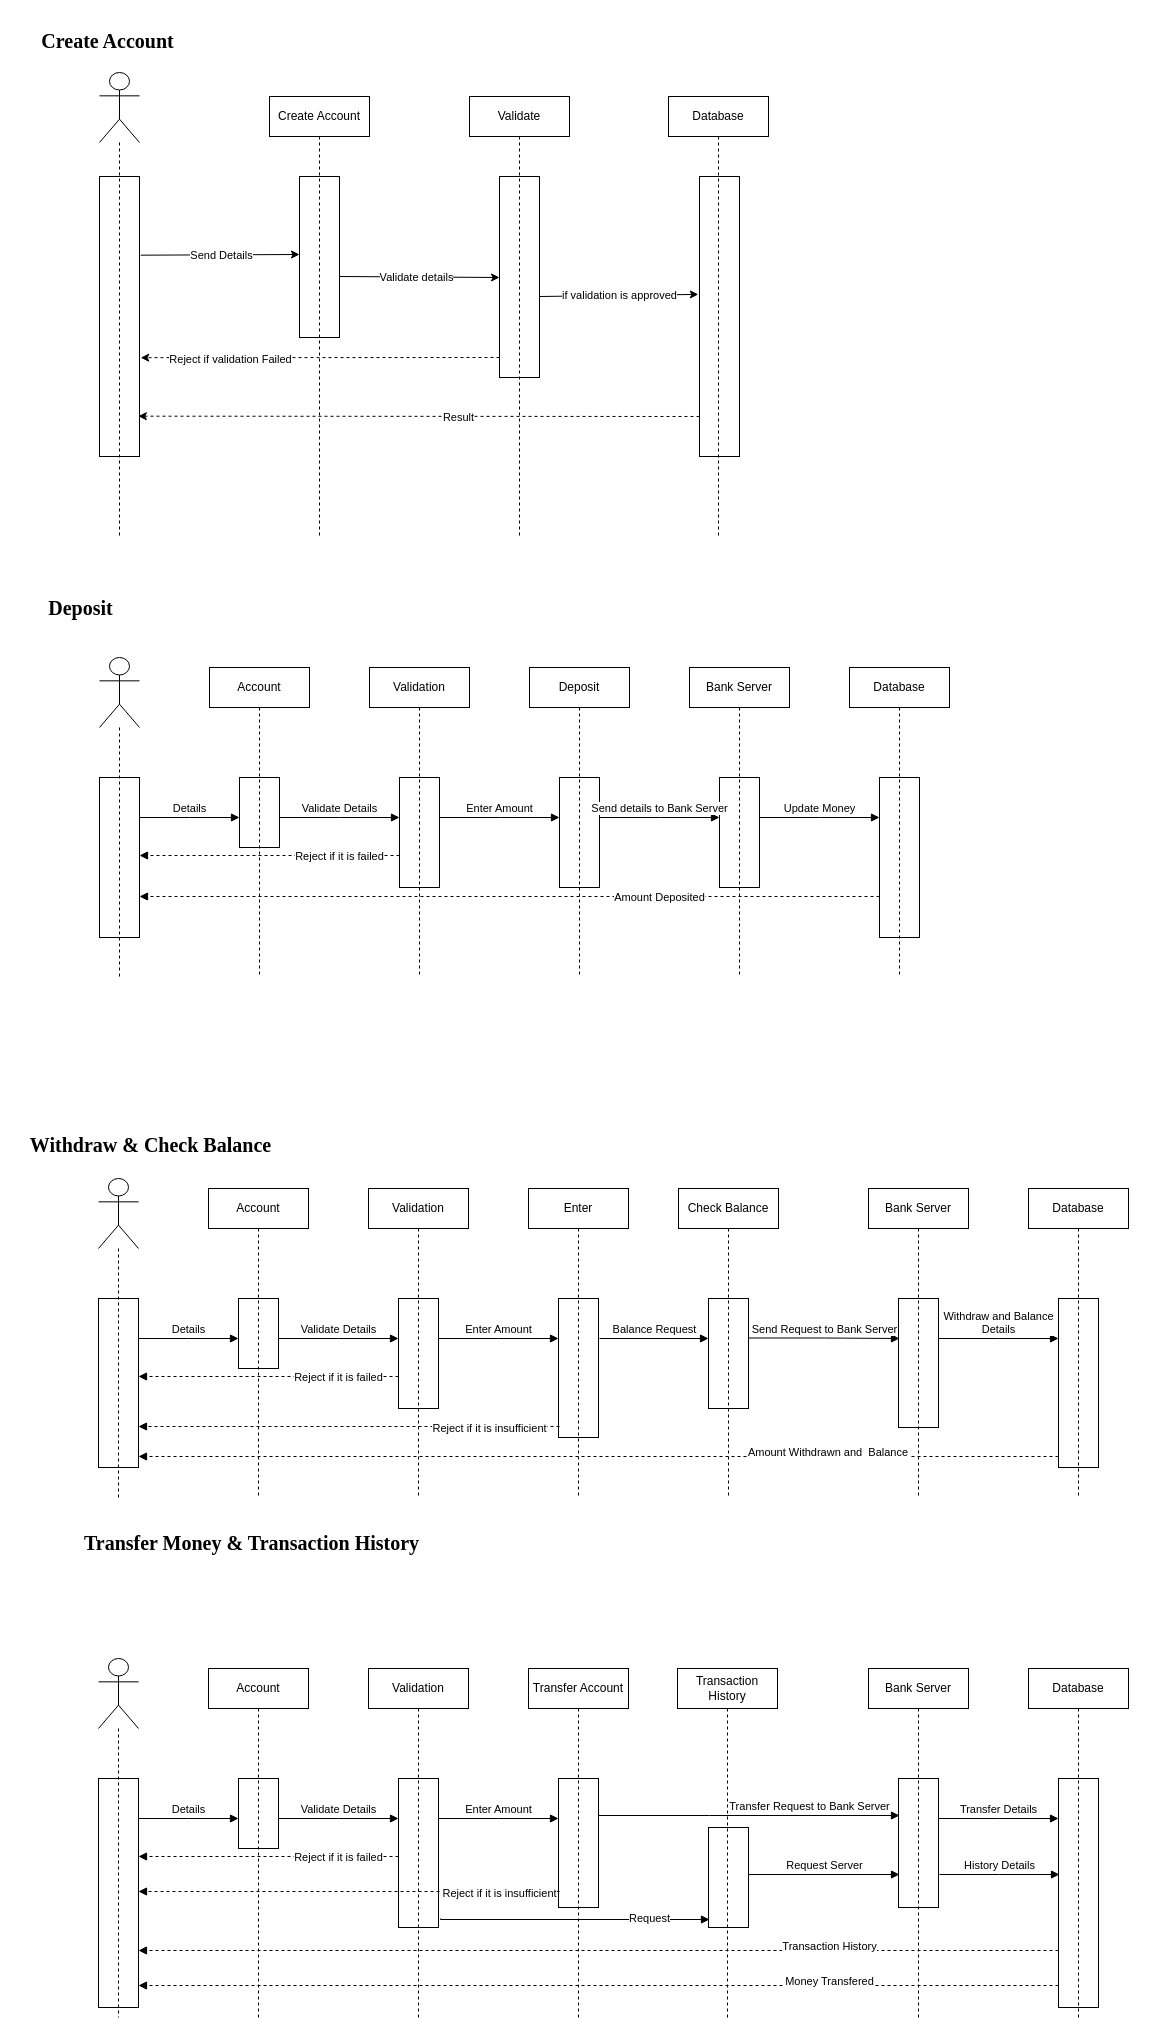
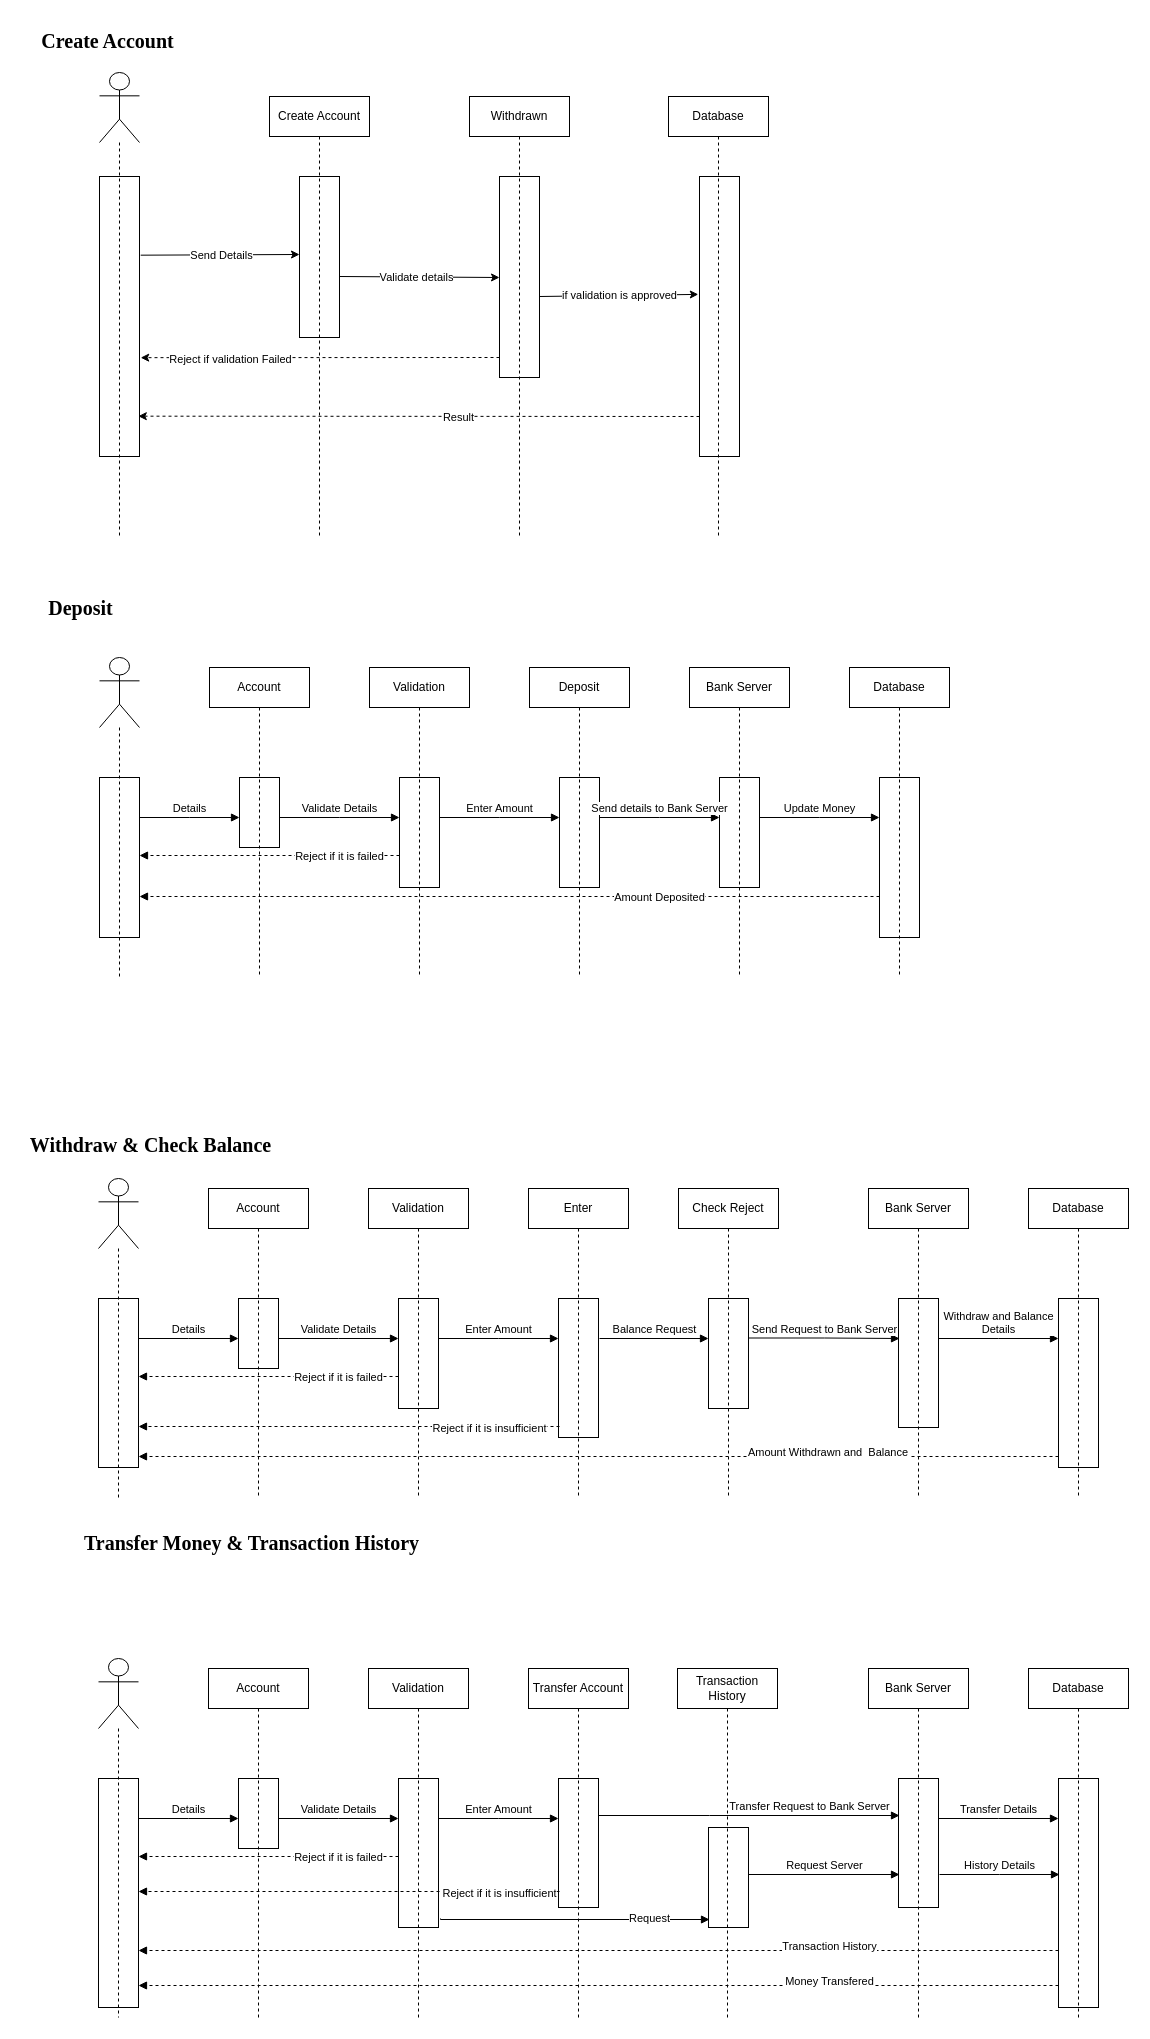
node "Validate": label "Validate" -> "Withdrawn"
node "Check Balance": label "Check Balance" -> "Check Reject"
